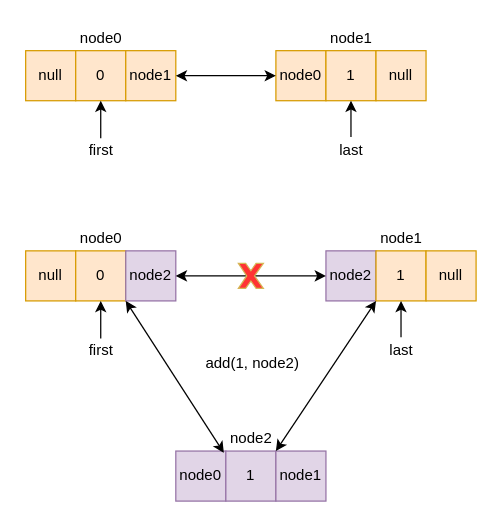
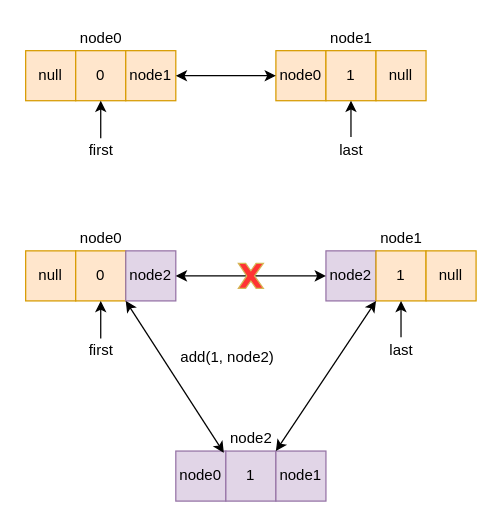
node "add(1, node2)": moved (252, 363) -> (227, 357)
